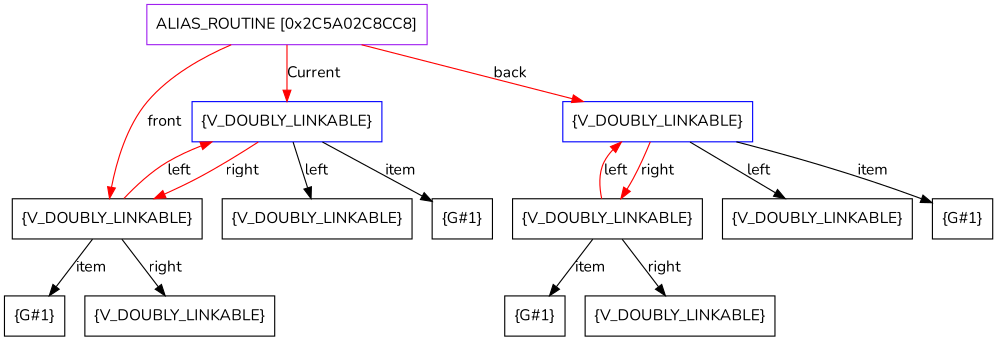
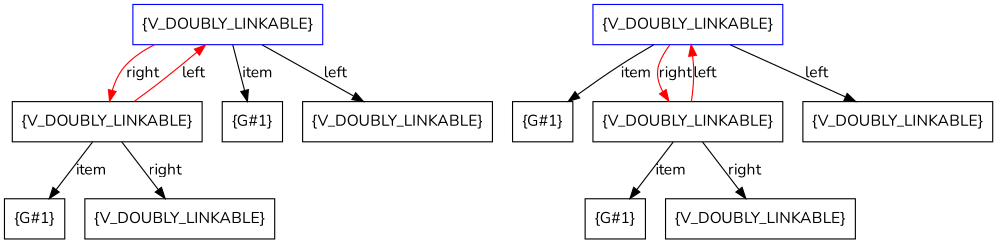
node "ALIAS_ROUTINE [0x2C5A02C8CC8]": removed
